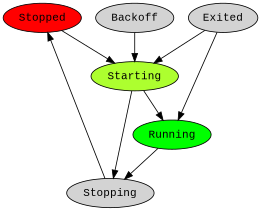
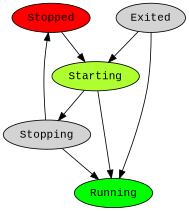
node "Backoff": removed
edge "Running" -> "Stopping": reversed
